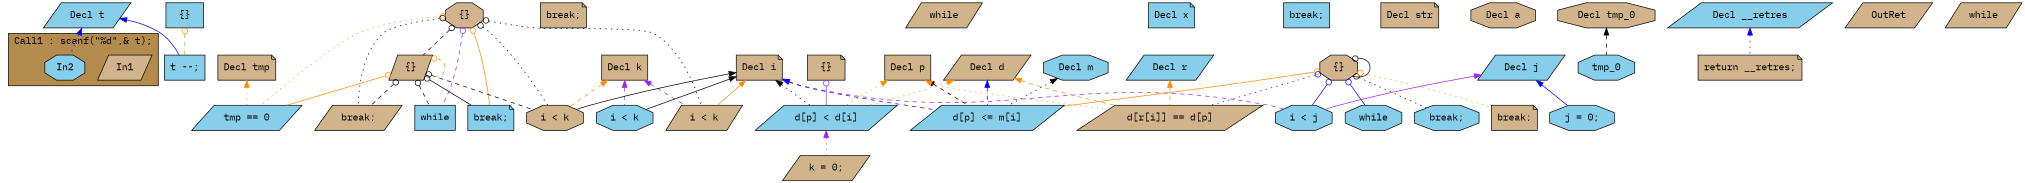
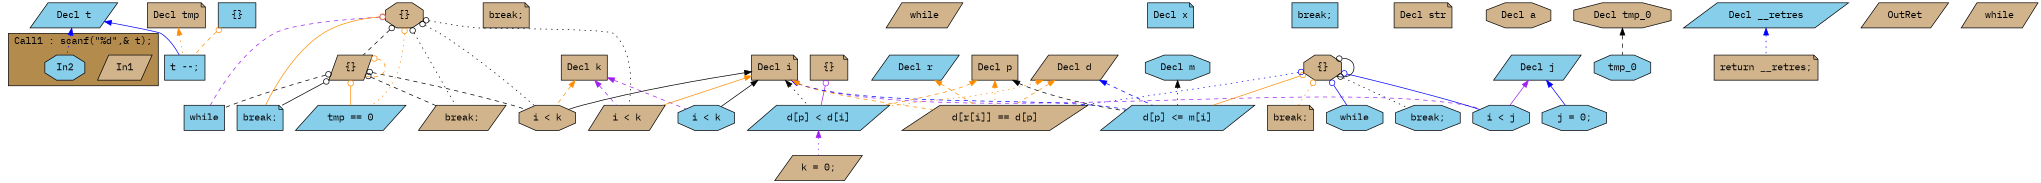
edge "d[p] < d[i]" -> "Decl p": style dotted -> dashed
edge "tmp == 0" -> "Decl tmp": now "t --;" -> "Decl tmp"
edge "d[r[i]] == d[p]" -> "Decl i": added
